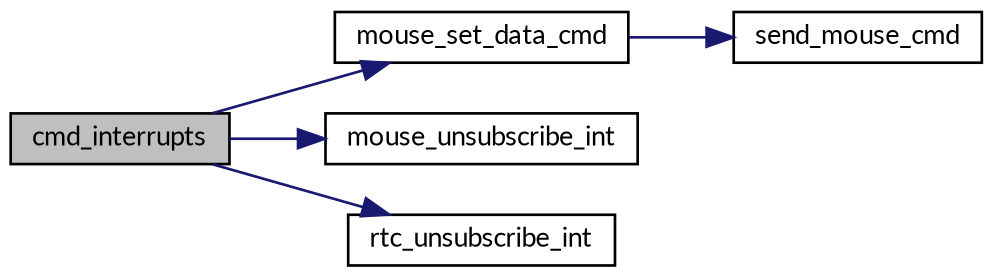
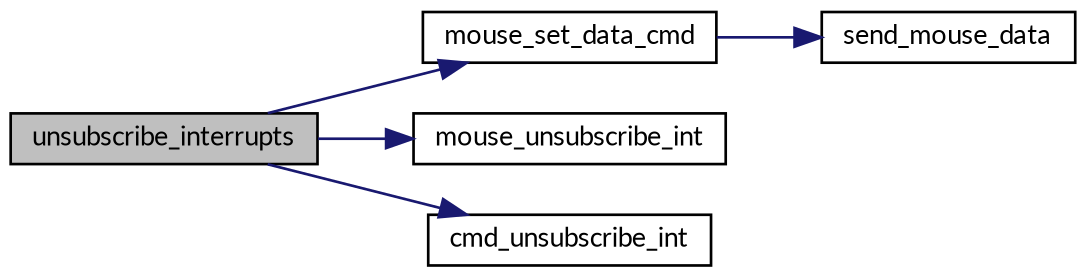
node "send_mouse_cmd": label "send_mouse_cmd" -> "send_mouse_data"
node "cmd_interrupts": label "cmd_interrupts" -> "unsubscribe_interrupts"
node "rtc_unsubscribe_int": label "rtc_unsubscribe_int" -> "cmd_unsubscribe_int"
